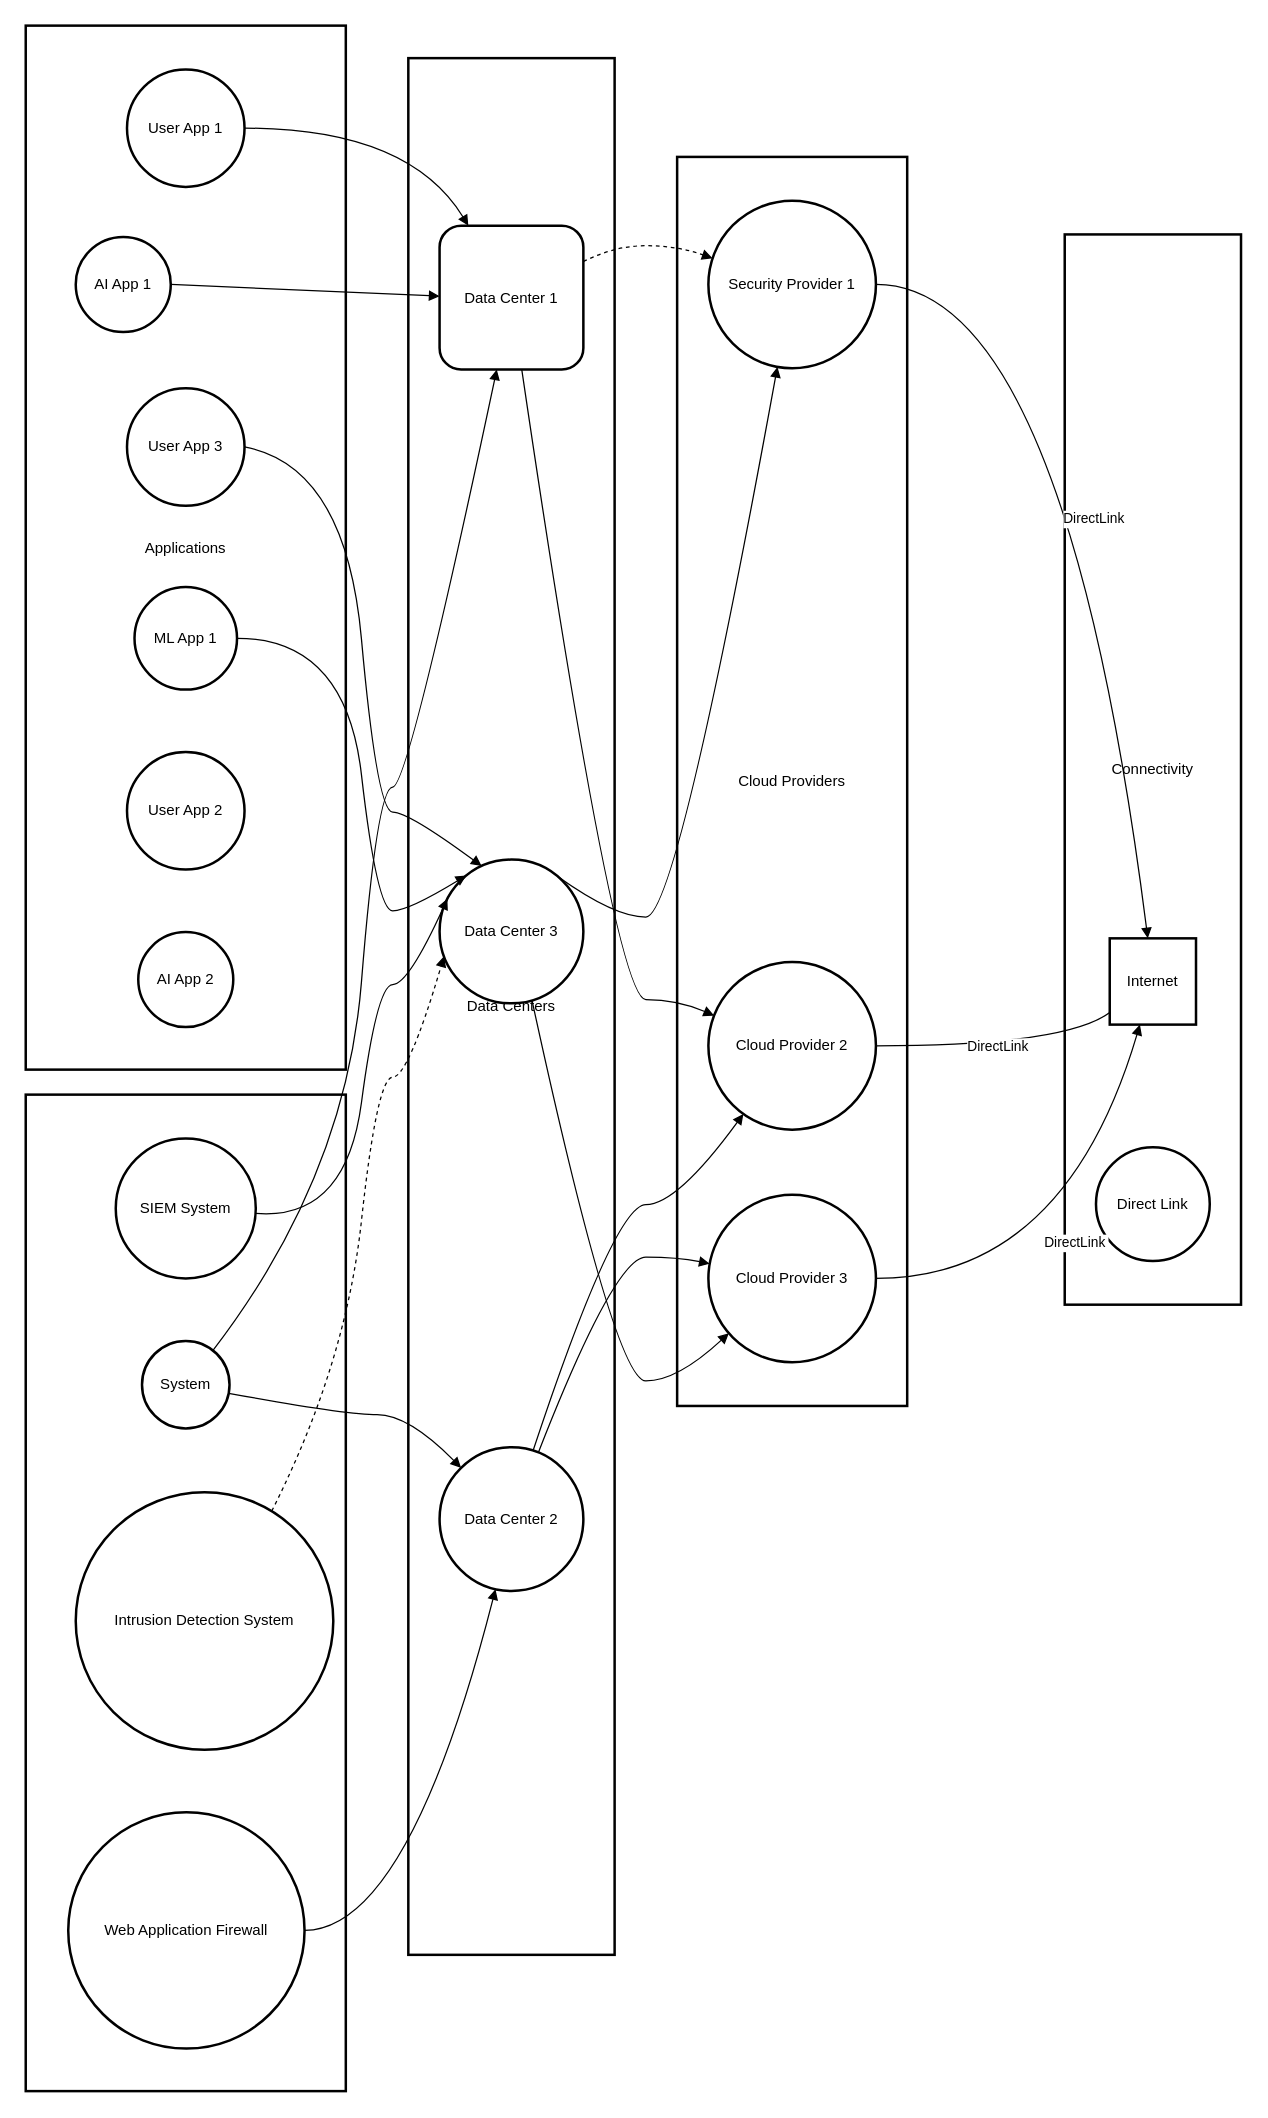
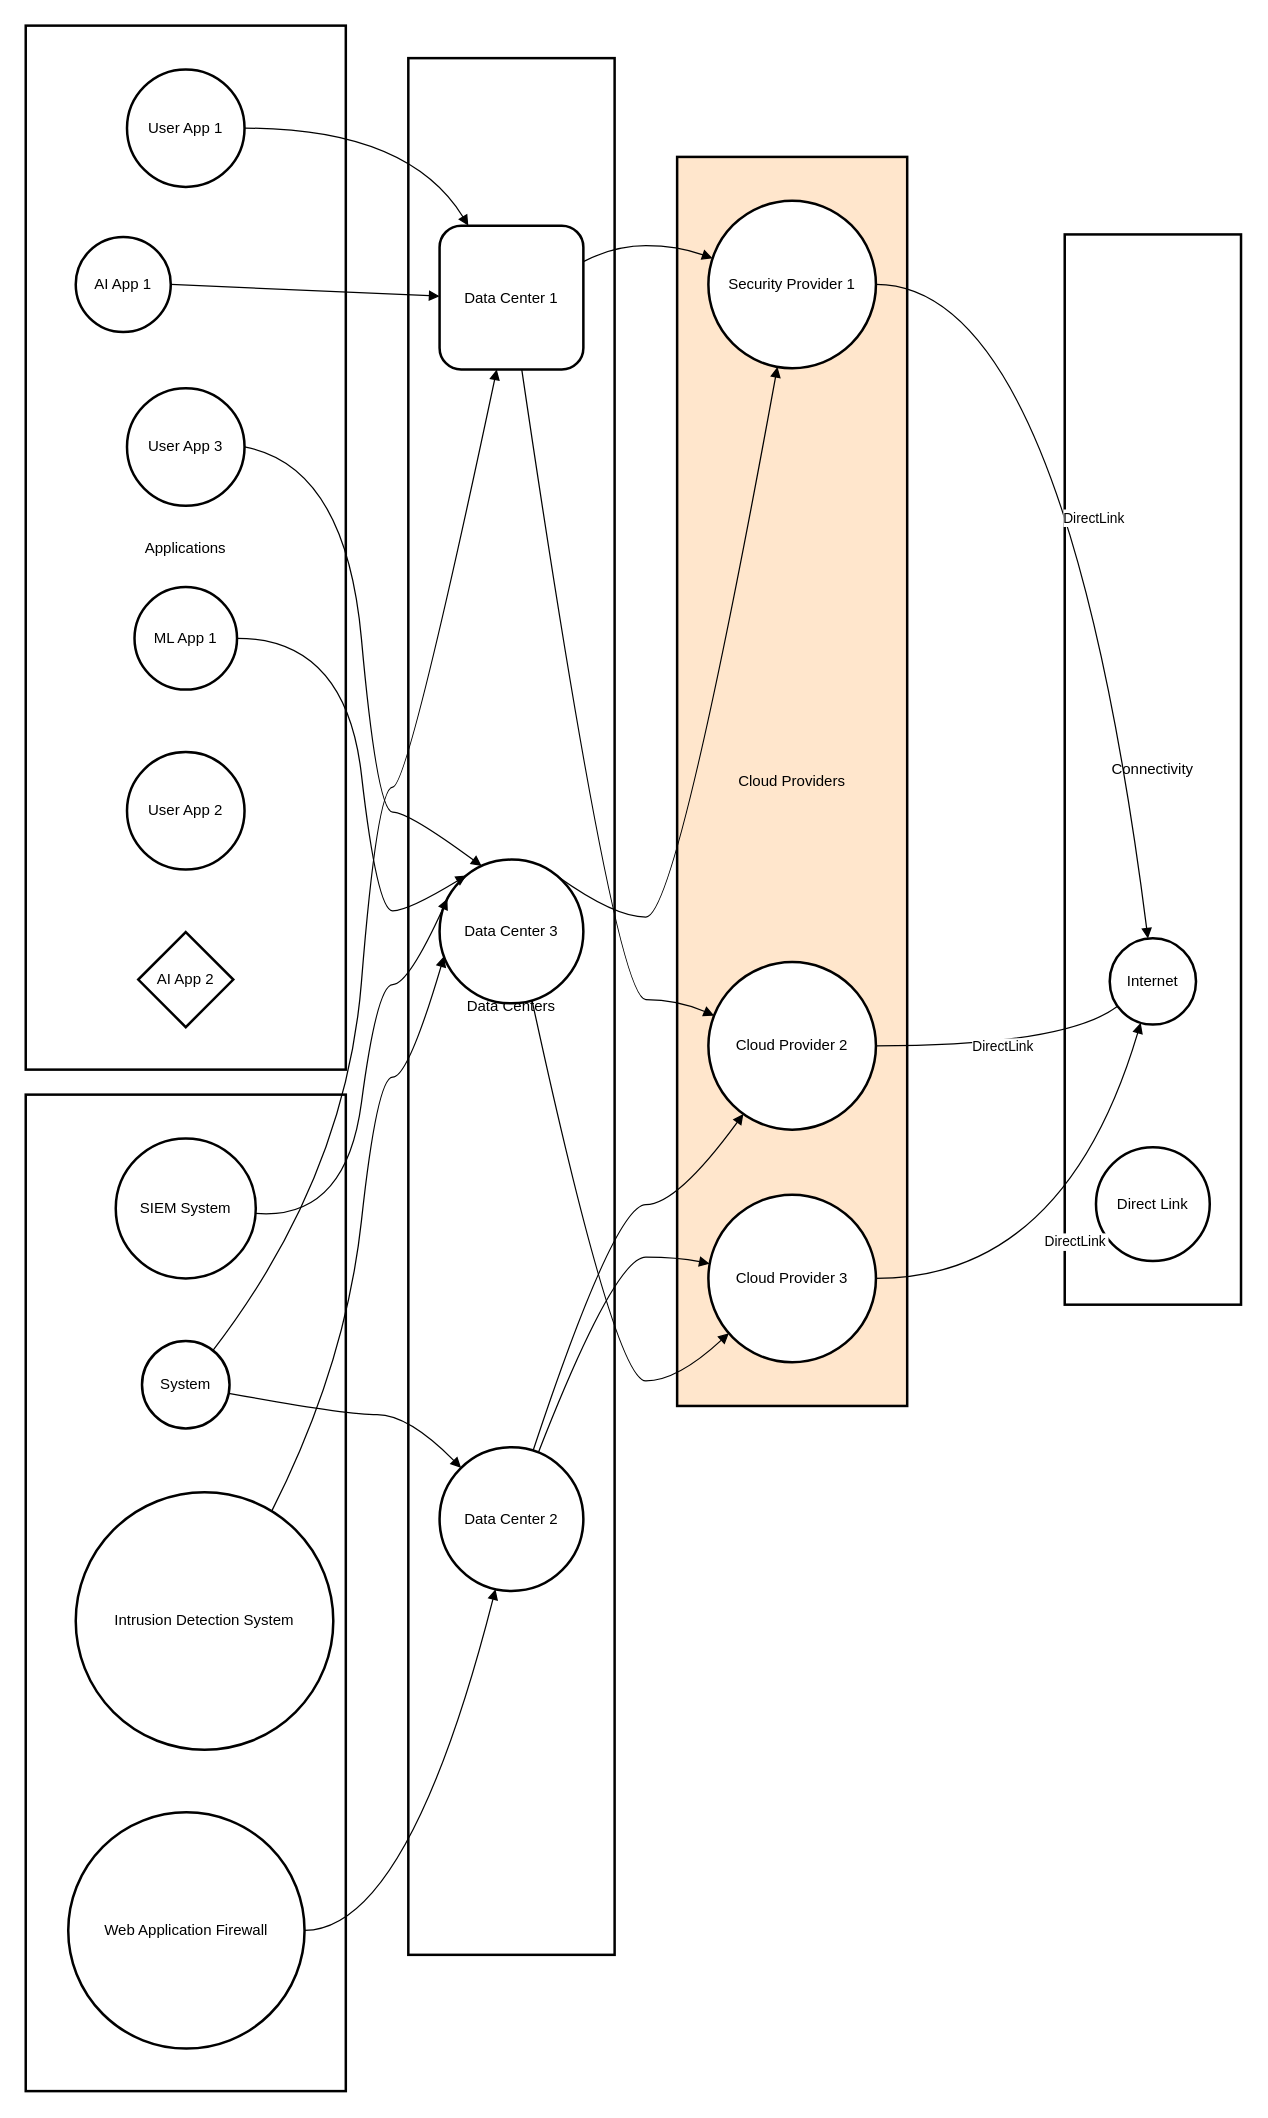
edge "Data Center 1" -> "Security Provider 1": style dashed -> solid
node "Cloud Providers": fillcolor #ffffff -> #ffe6cc
node "AI App 2": shape ellipse -> diamond
node "Internet": shape rectangle -> ellipse
edge "Intrusion Detection System" -> "Data Center 3": style dashed -> solid
